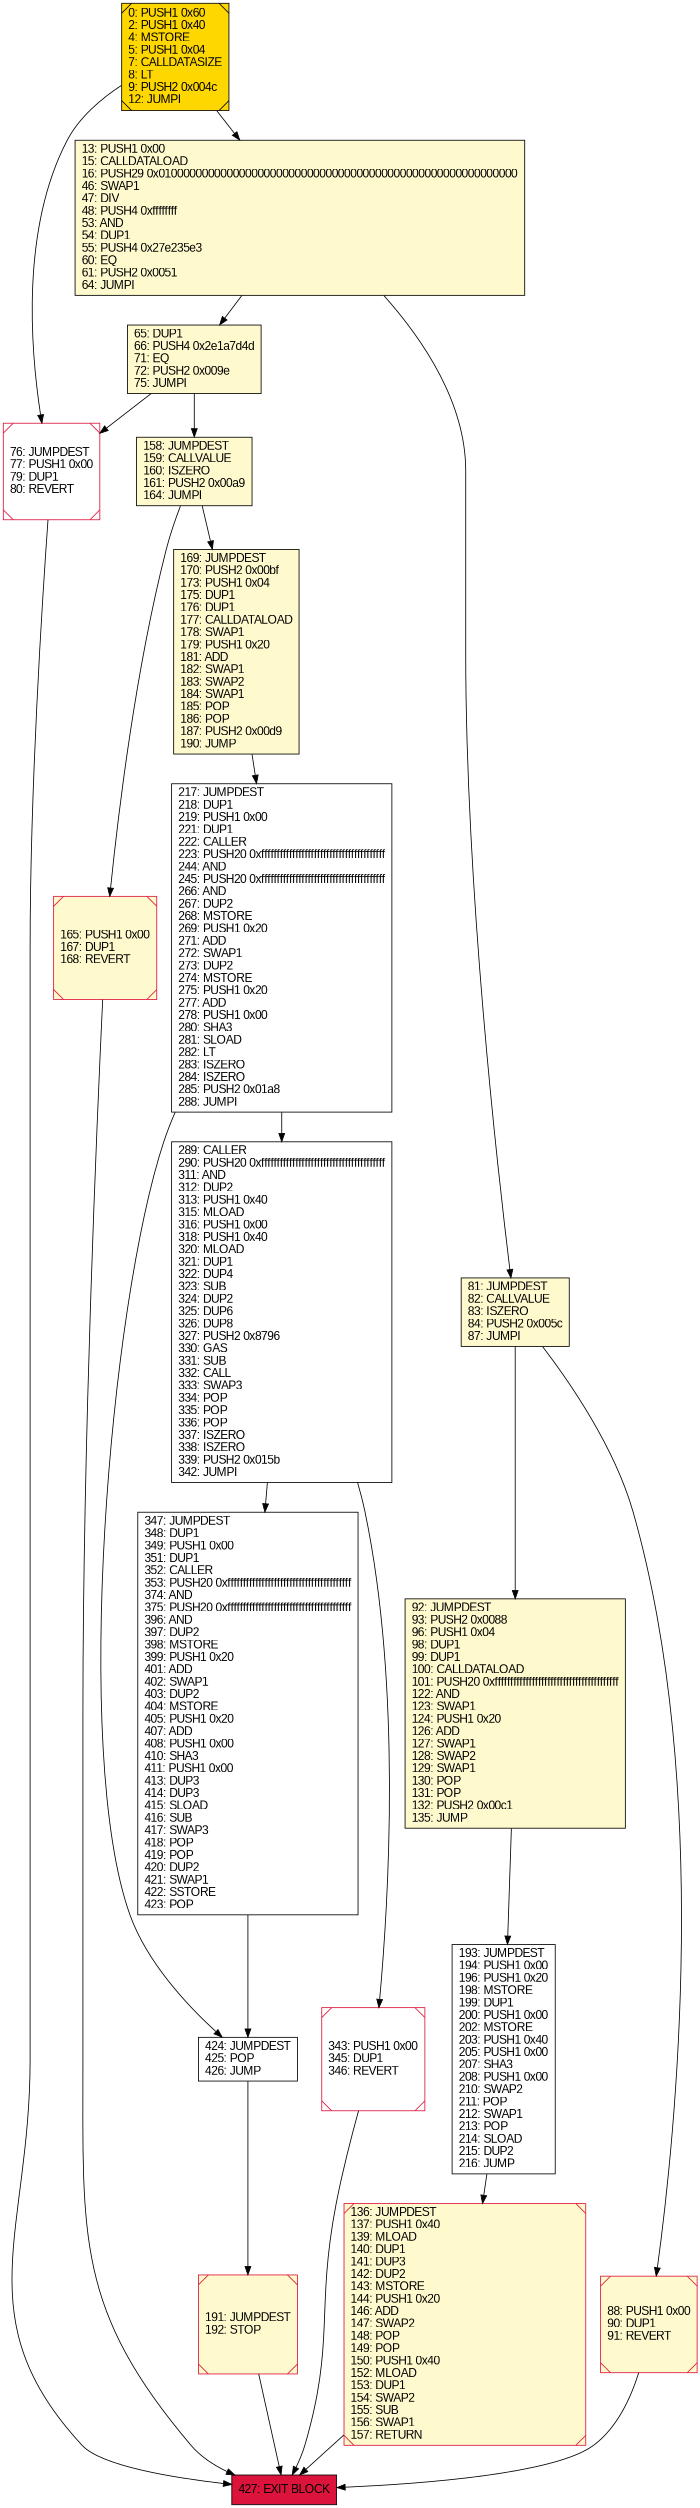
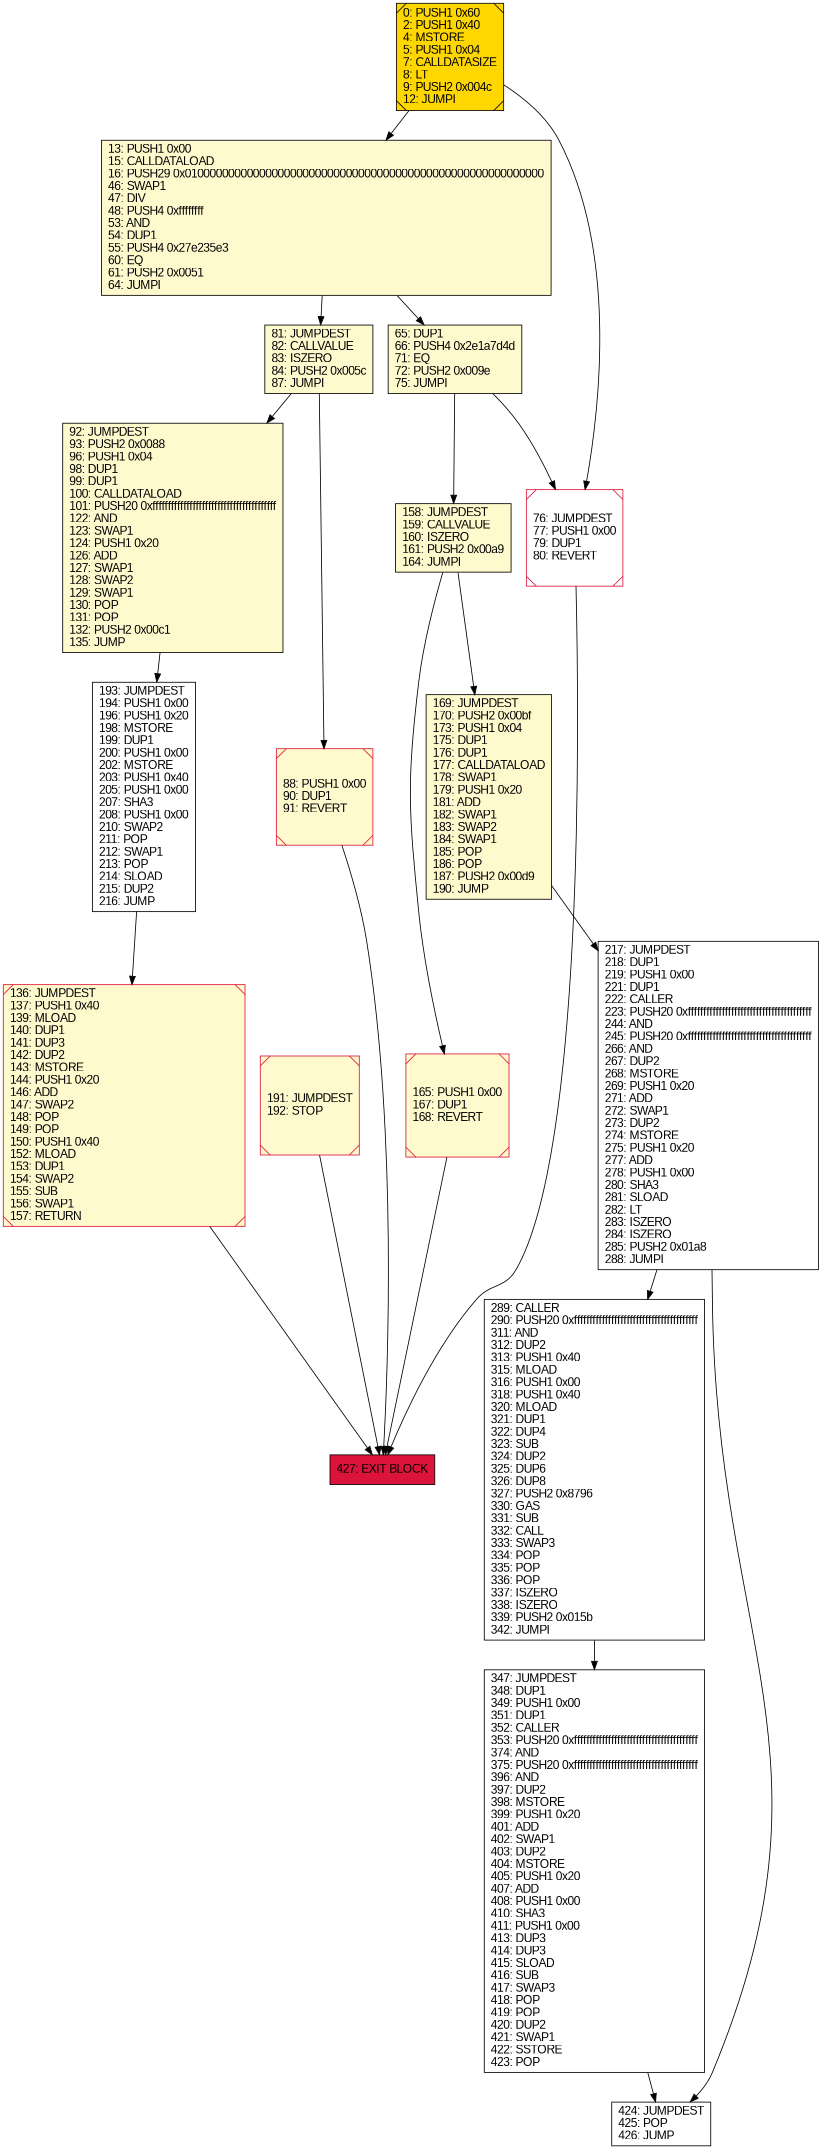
node "343: PUSH1 0x00 345: DUP1 346: REVERT": removed
edge "424: JUMPDEST 425: POP 426: JUMP" -> "191: JUMPDEST 192: STOP": removed
